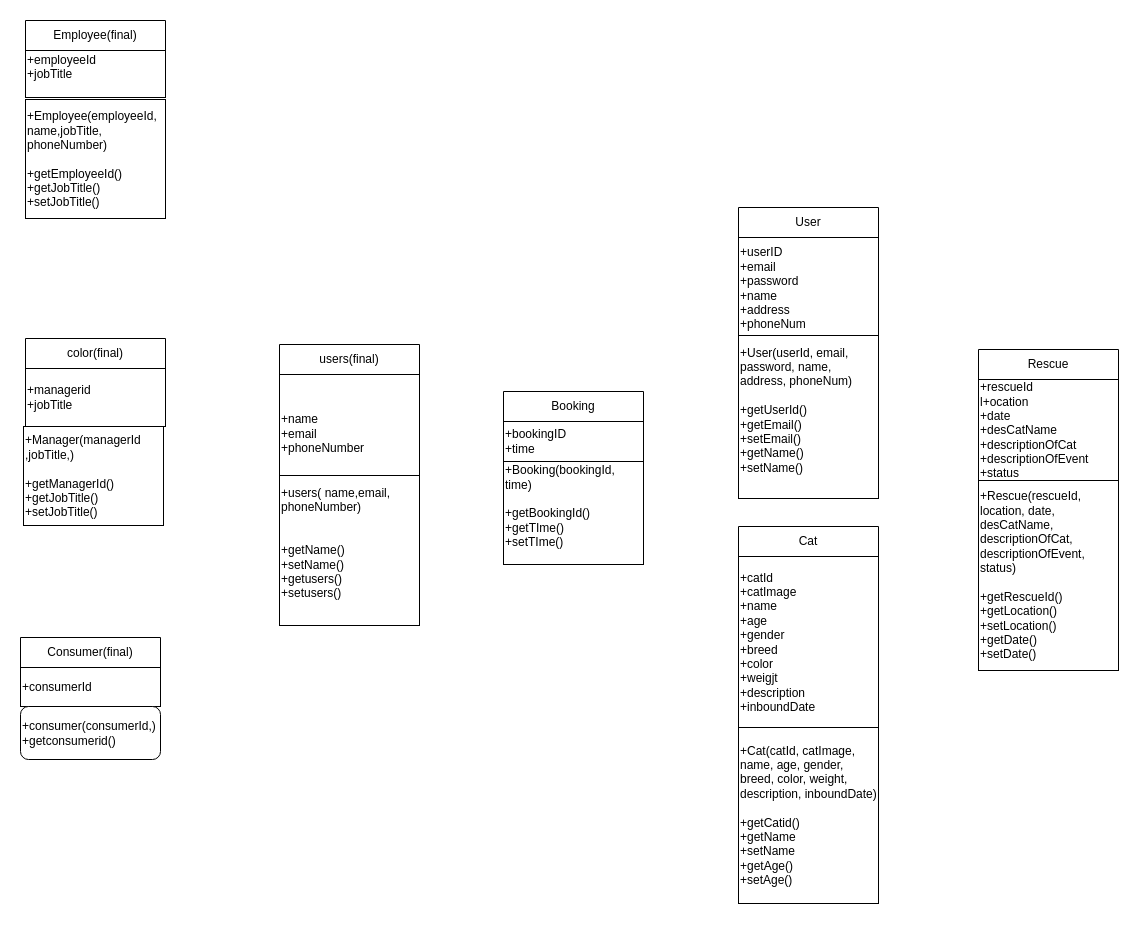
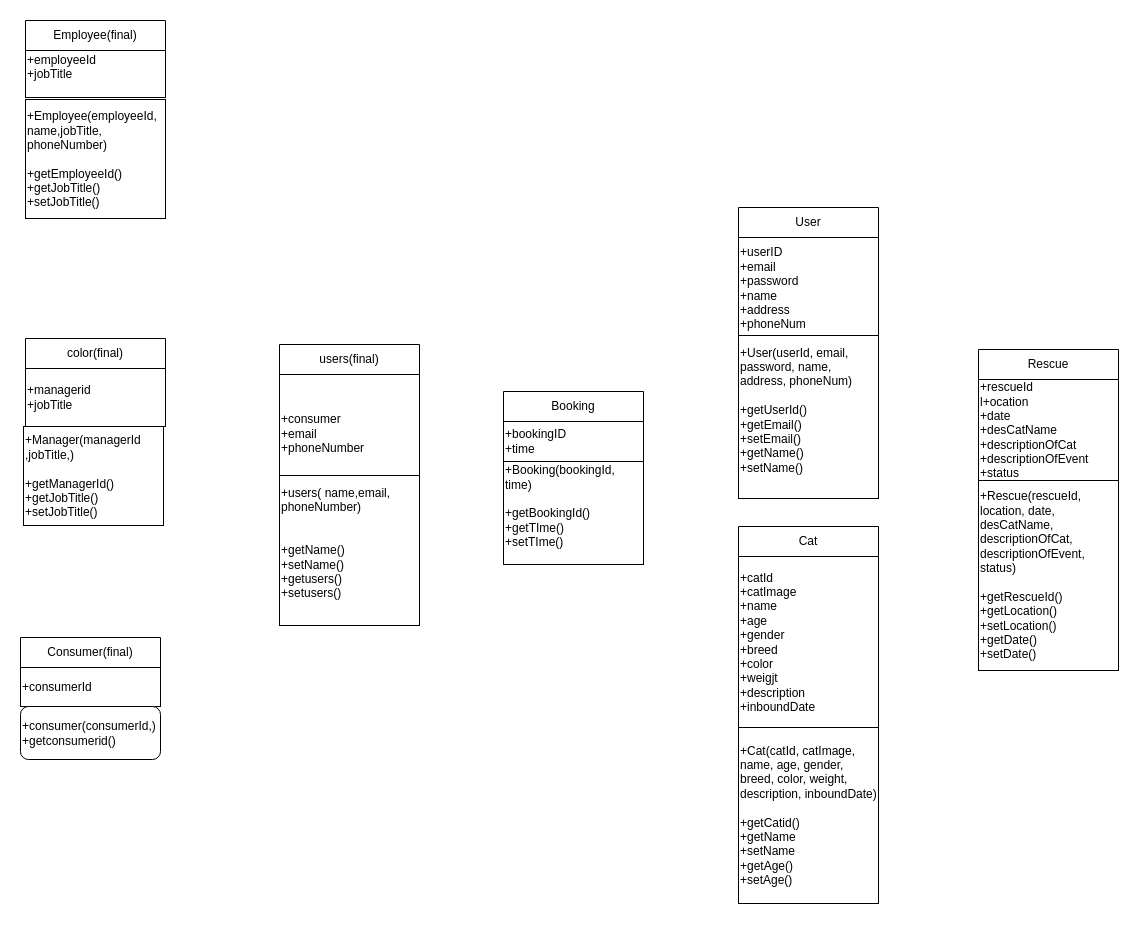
node "+name +email +phoneNumber": label "+name +email +phoneNumber" -> "+consumer +email +phoneNumber"
